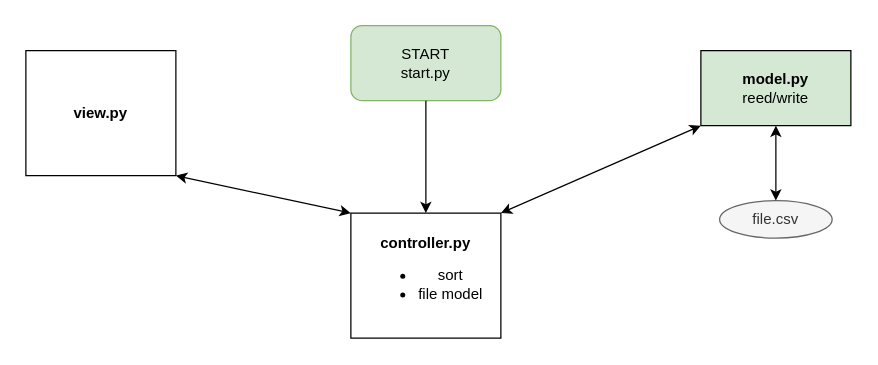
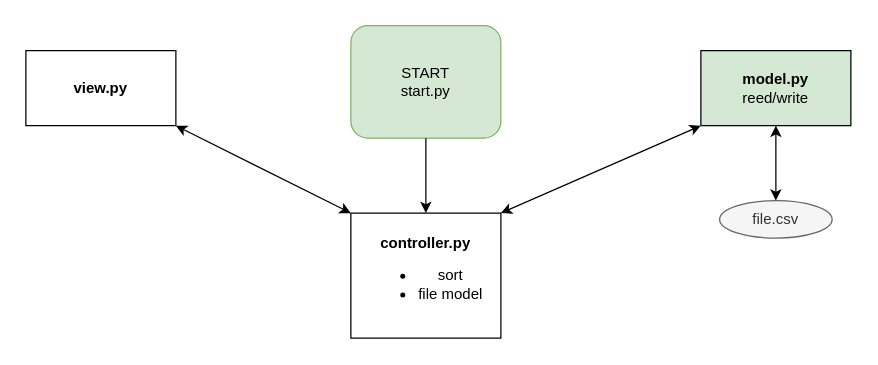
node "START start.py": size 150x75 -> 150x113
node "view.py": size 150x125 -> 150x75
